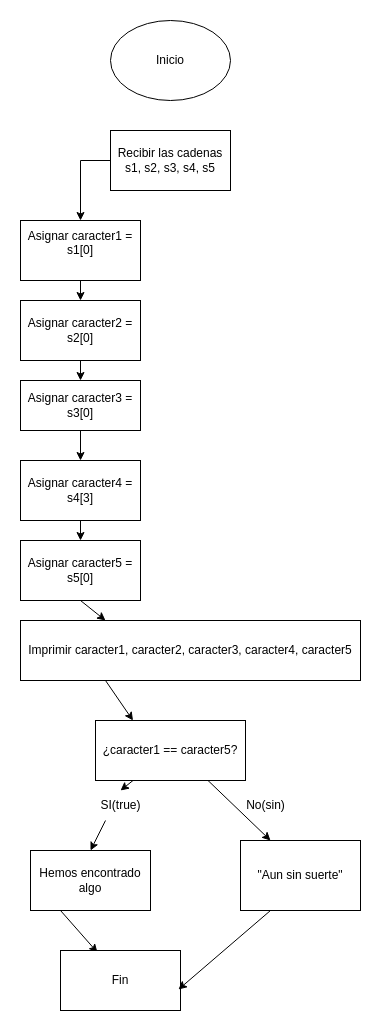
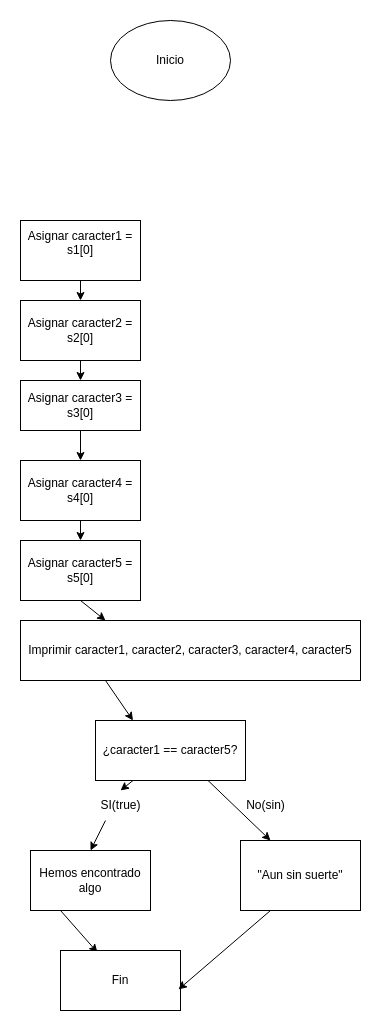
node "Recibir las cadenas s1, s2, s3, s4, s5": removed
edge "Recibir las cadenas s1, s2, s3, s4, s5" -> "Asignar caracter1 = s1[0]": removed
node "Asignar caracter4 = s4[3]": label "Asignar caracter4 = s4[3]" -> "Asignar caracter4 = s4[0]"
